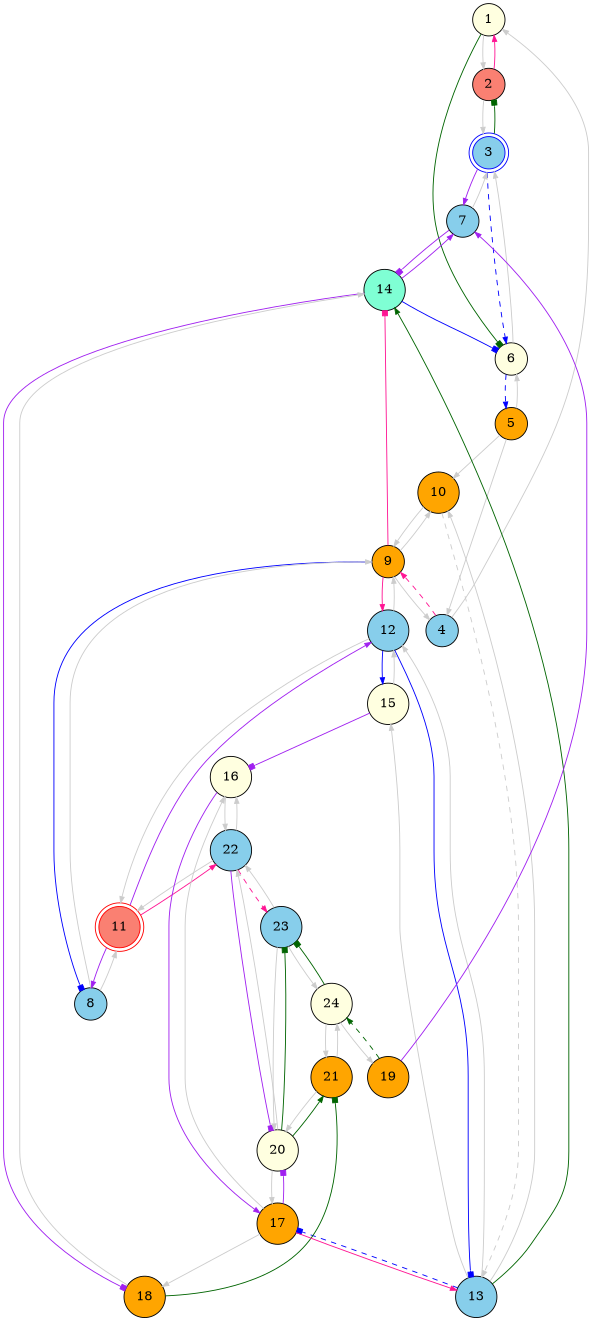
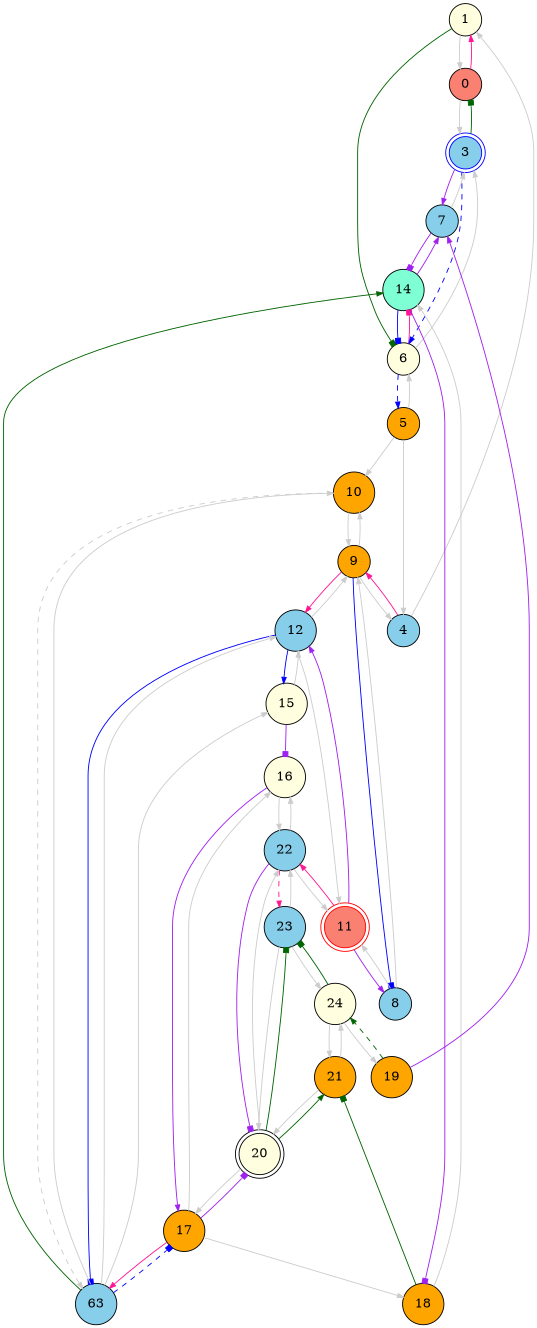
node "2": label "2" -> "0"
edge "9" -> "14": now "6" -> "14"
edge "4" -> "9": style dashed -> solid
node "20": shape circle -> doublecircle
node "13": label "13" -> "63"
